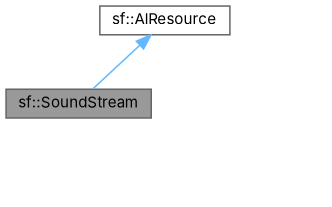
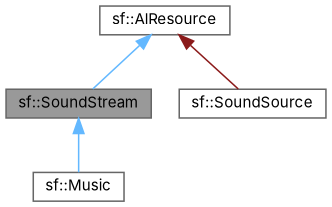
node "sf::SoundSource": added
node "sf::Music": added
